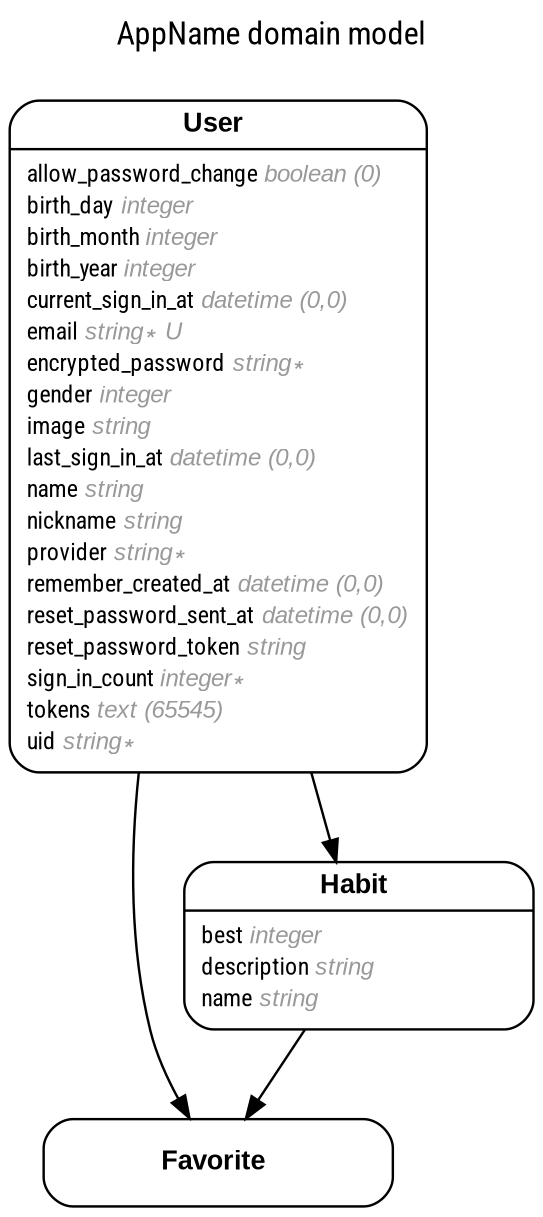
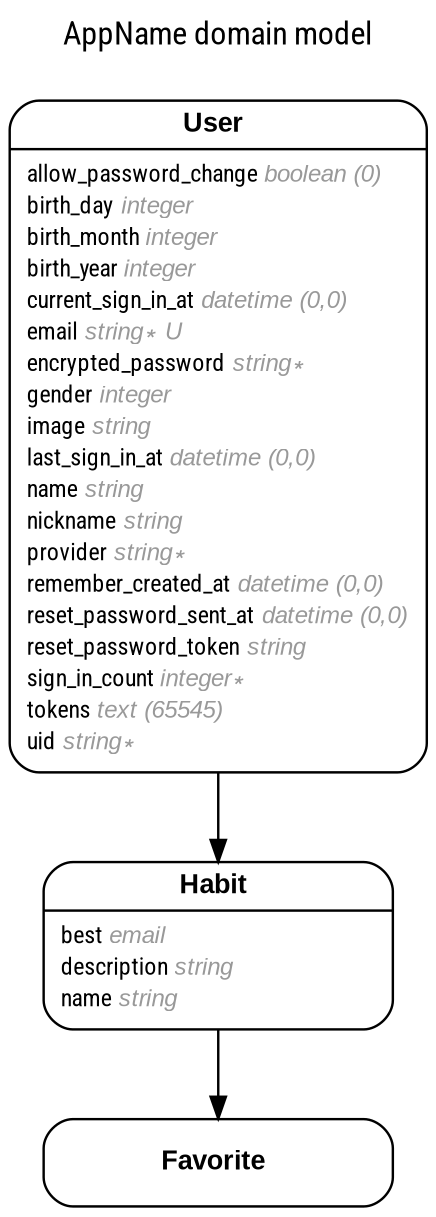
node "Habit": text "integer" -> "email"
edge "User" -- "Favorite": removed
